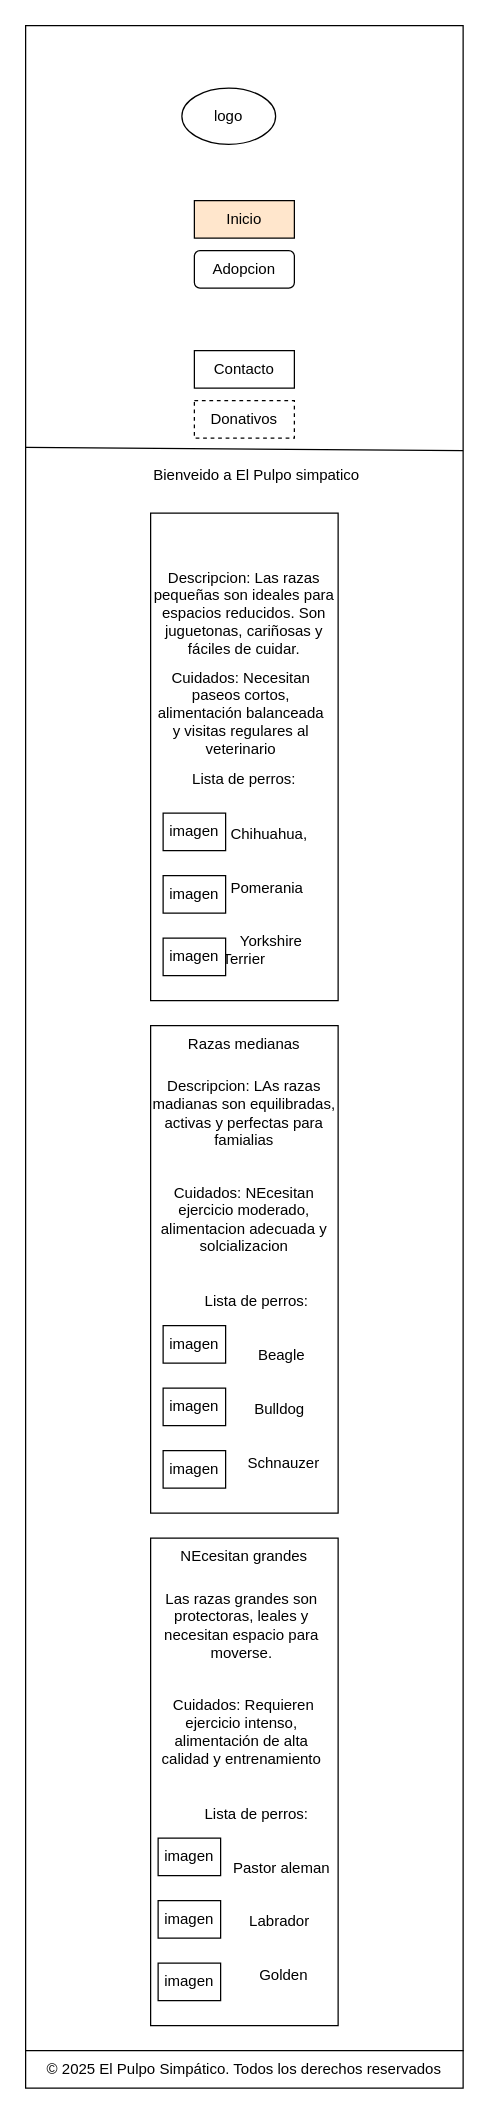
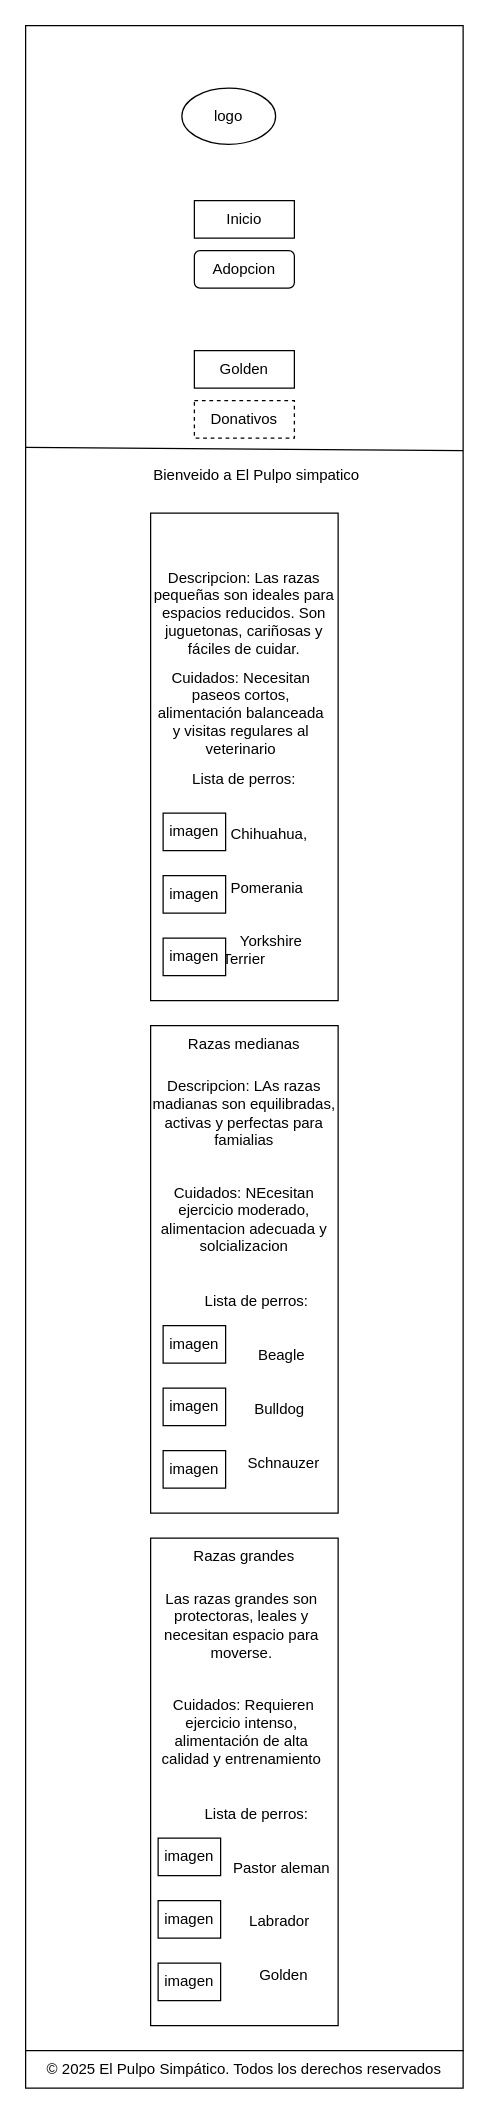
node "Inicio": fillcolor #ffe6cc -> #ffffff
node "Contacto": label "Contacto" -> "Golden"
node "NEcesitan grandes": label "NEcesitan grandes" -> "Razas grandes"
